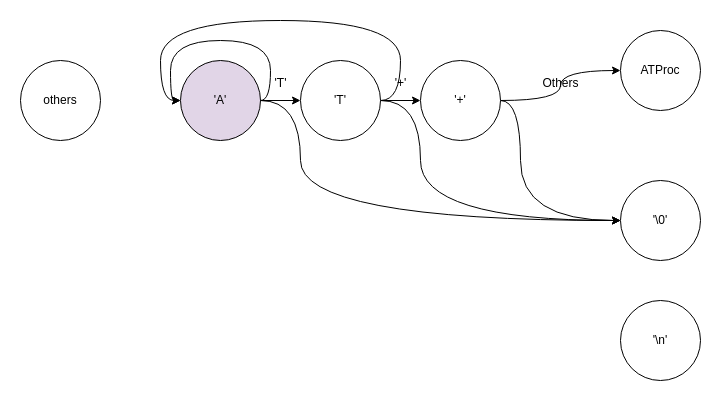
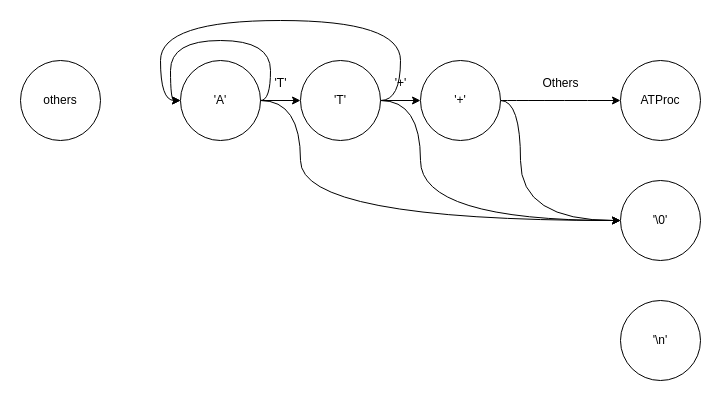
node "ATProc": moved (661, 71) -> (661, 101)
node "'A'": fillcolor #e1d5e7 -> #ffffff
